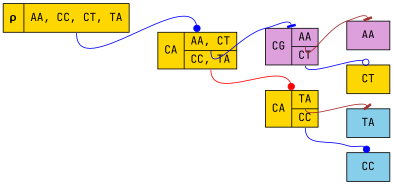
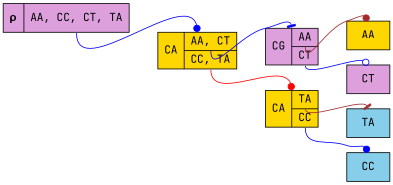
node "𝛒": fillcolor gold -> plum
edge "CG" -> "AA": arrowhead tee -> dot
node "AA": fillcolor plum -> gold
node "CT": fillcolor gold -> plum
